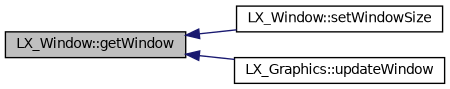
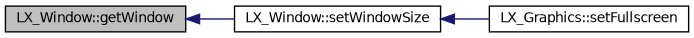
node "LX_Graphics::setFullscreen": added
node "LX_Graphics::updateWindow": removed
